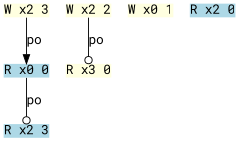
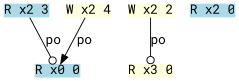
node "W x2 3": label "W x2 3" -> "W x2 4"
node "W x0 1": removed
edge "R x0 0" -> "R x2 3": reversed
